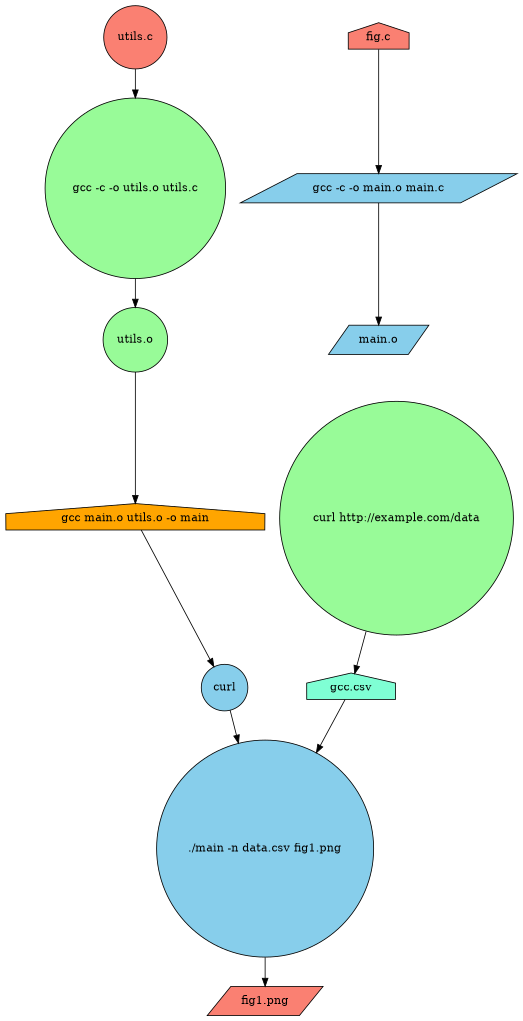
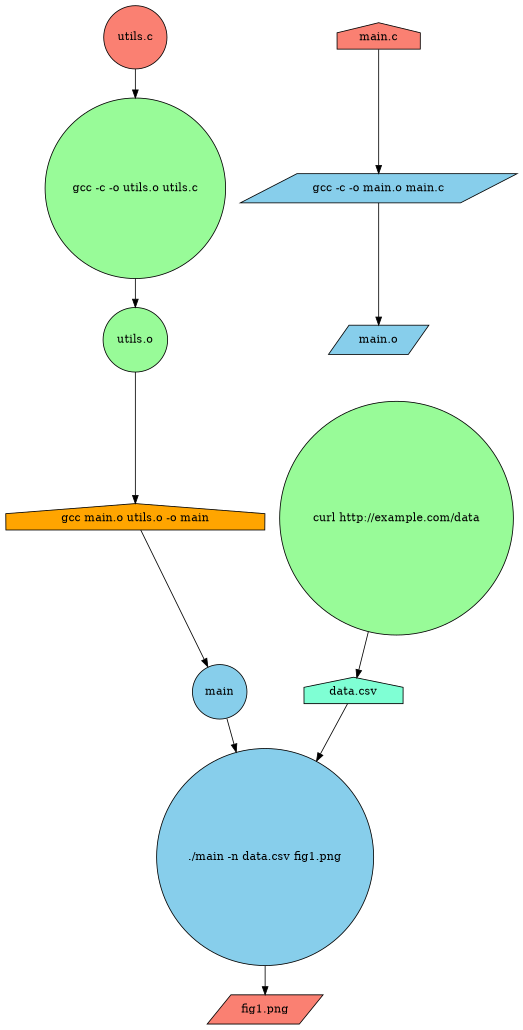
node "fig.c": label "fig.c" -> "main.c"
node "curl": label "curl" -> "main"
node "gcc.csv": label "gcc.csv" -> "data.csv"
